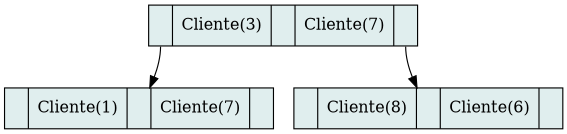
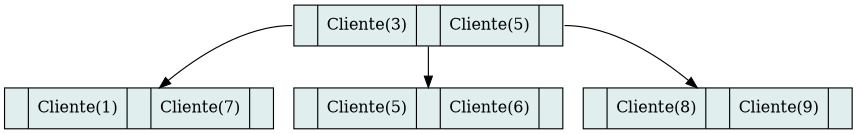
node "Cliente(3)": text "Cliente(7)" -> "Cliente(5)"
node "Cliente(5)": added
node "Cliente(8)": text "Cliente(6)" -> "Cliente(9)"
